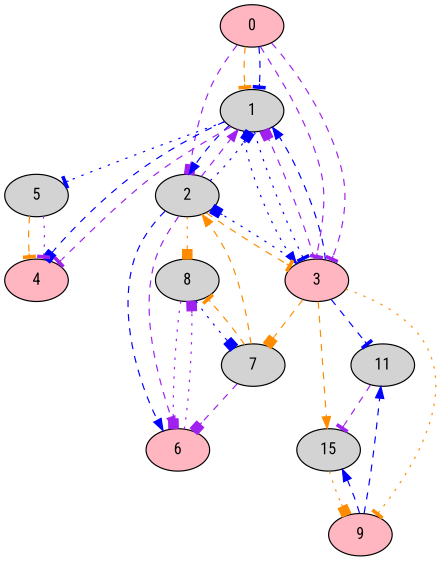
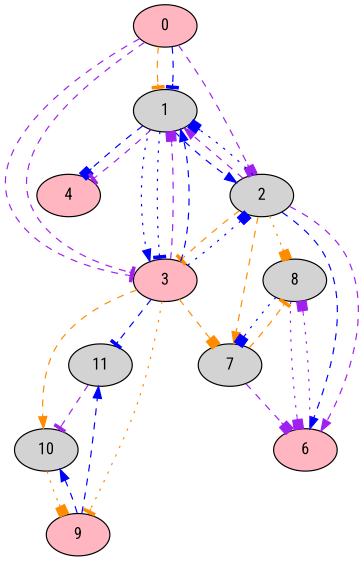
node "5": removed
edge "7" -> "2": reversed
node "15": label "15" -> "10"
